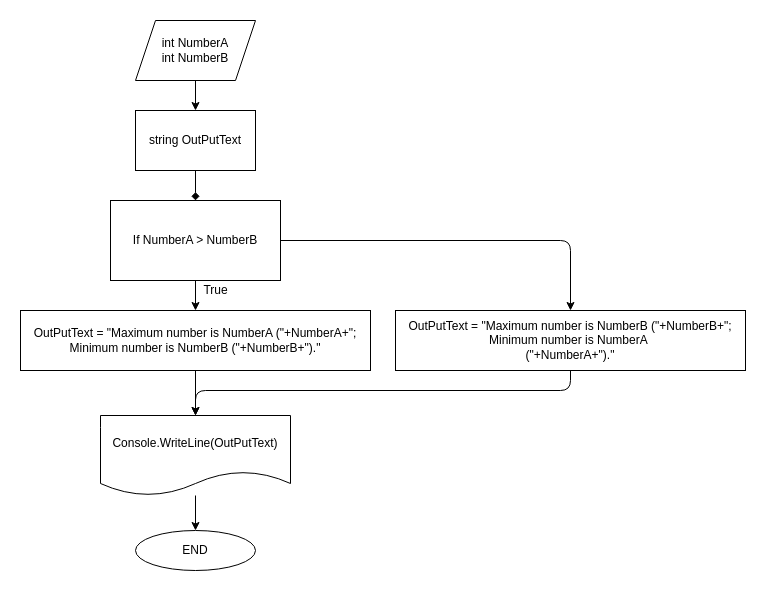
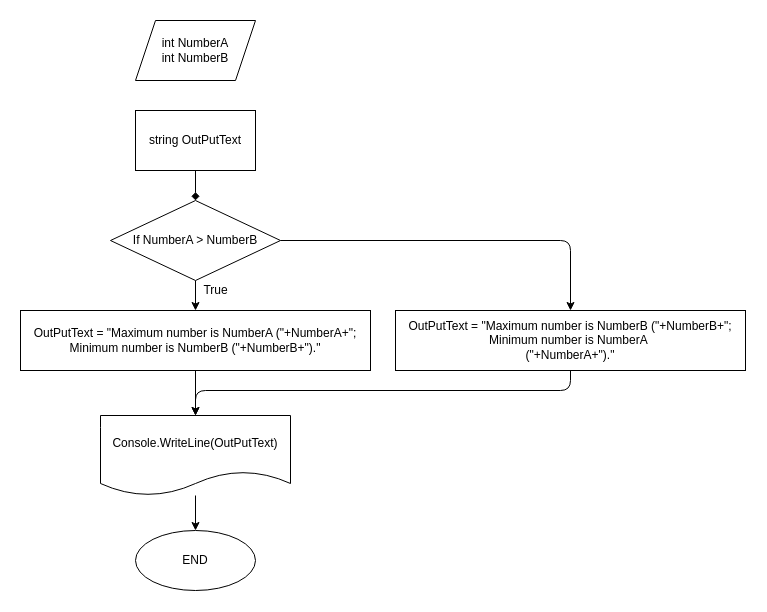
edge "int NumberA int NumberB" -> "string OutPutText": removed
node "If NumberA > NumberB": shape rectangle -> diamond
node "END": size 120x40 -> 120x60
